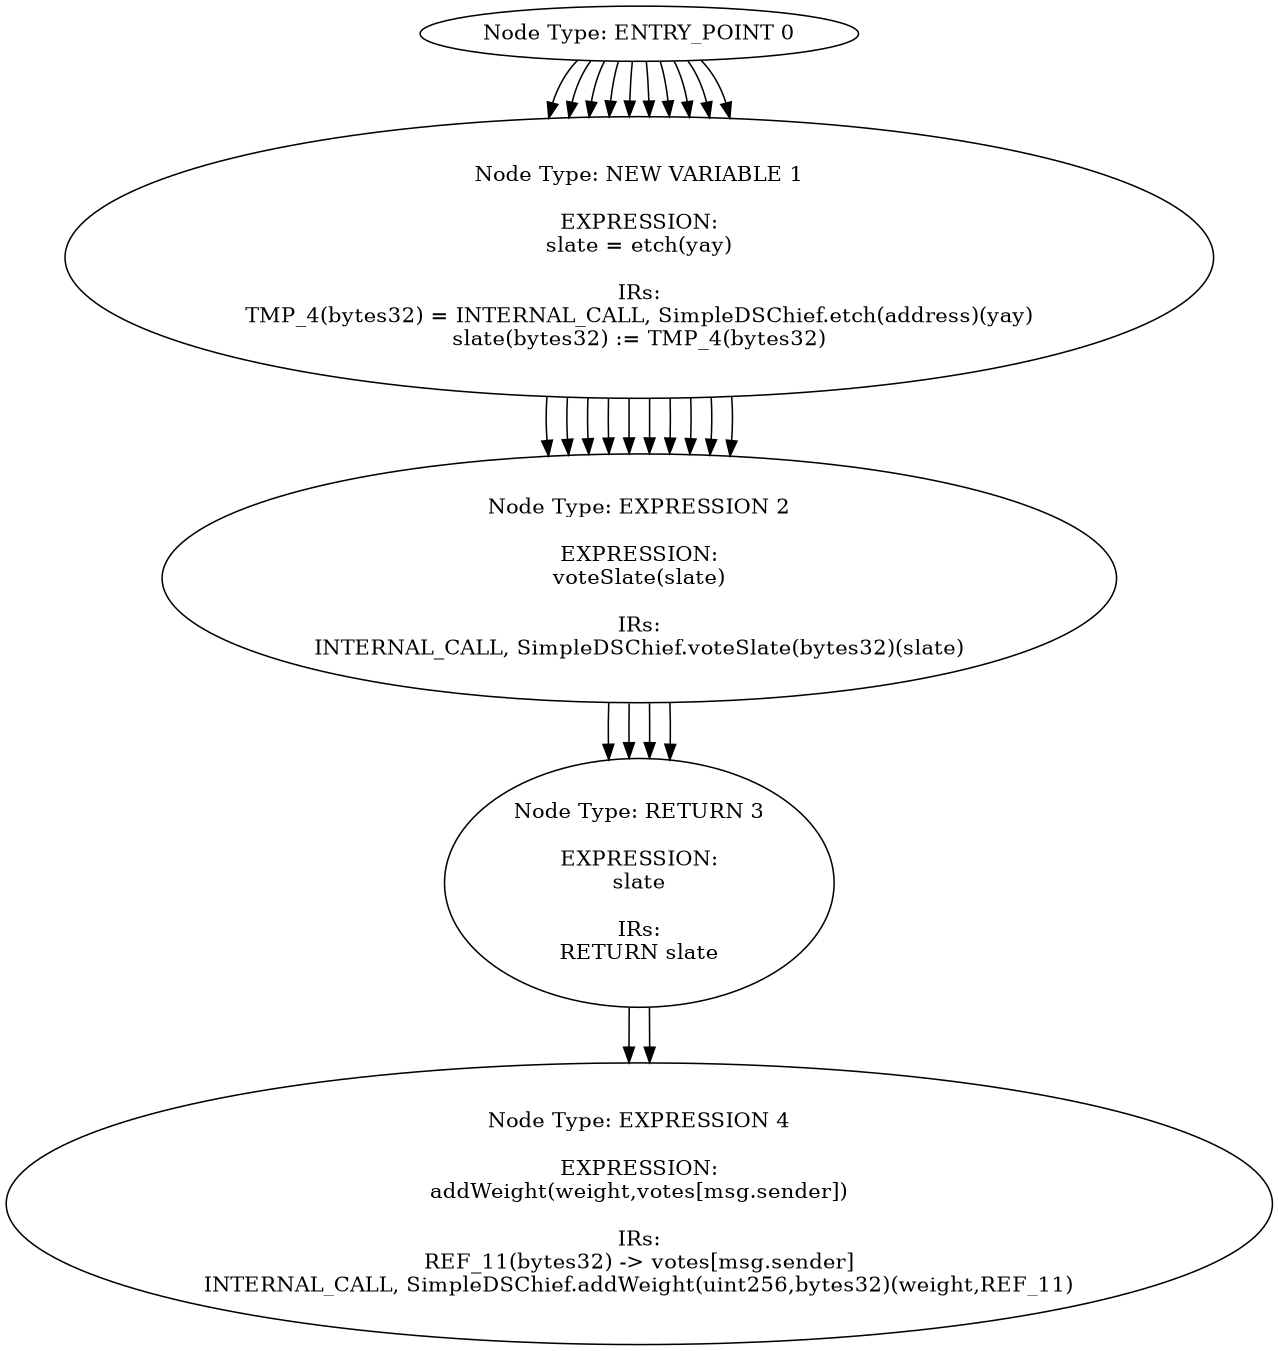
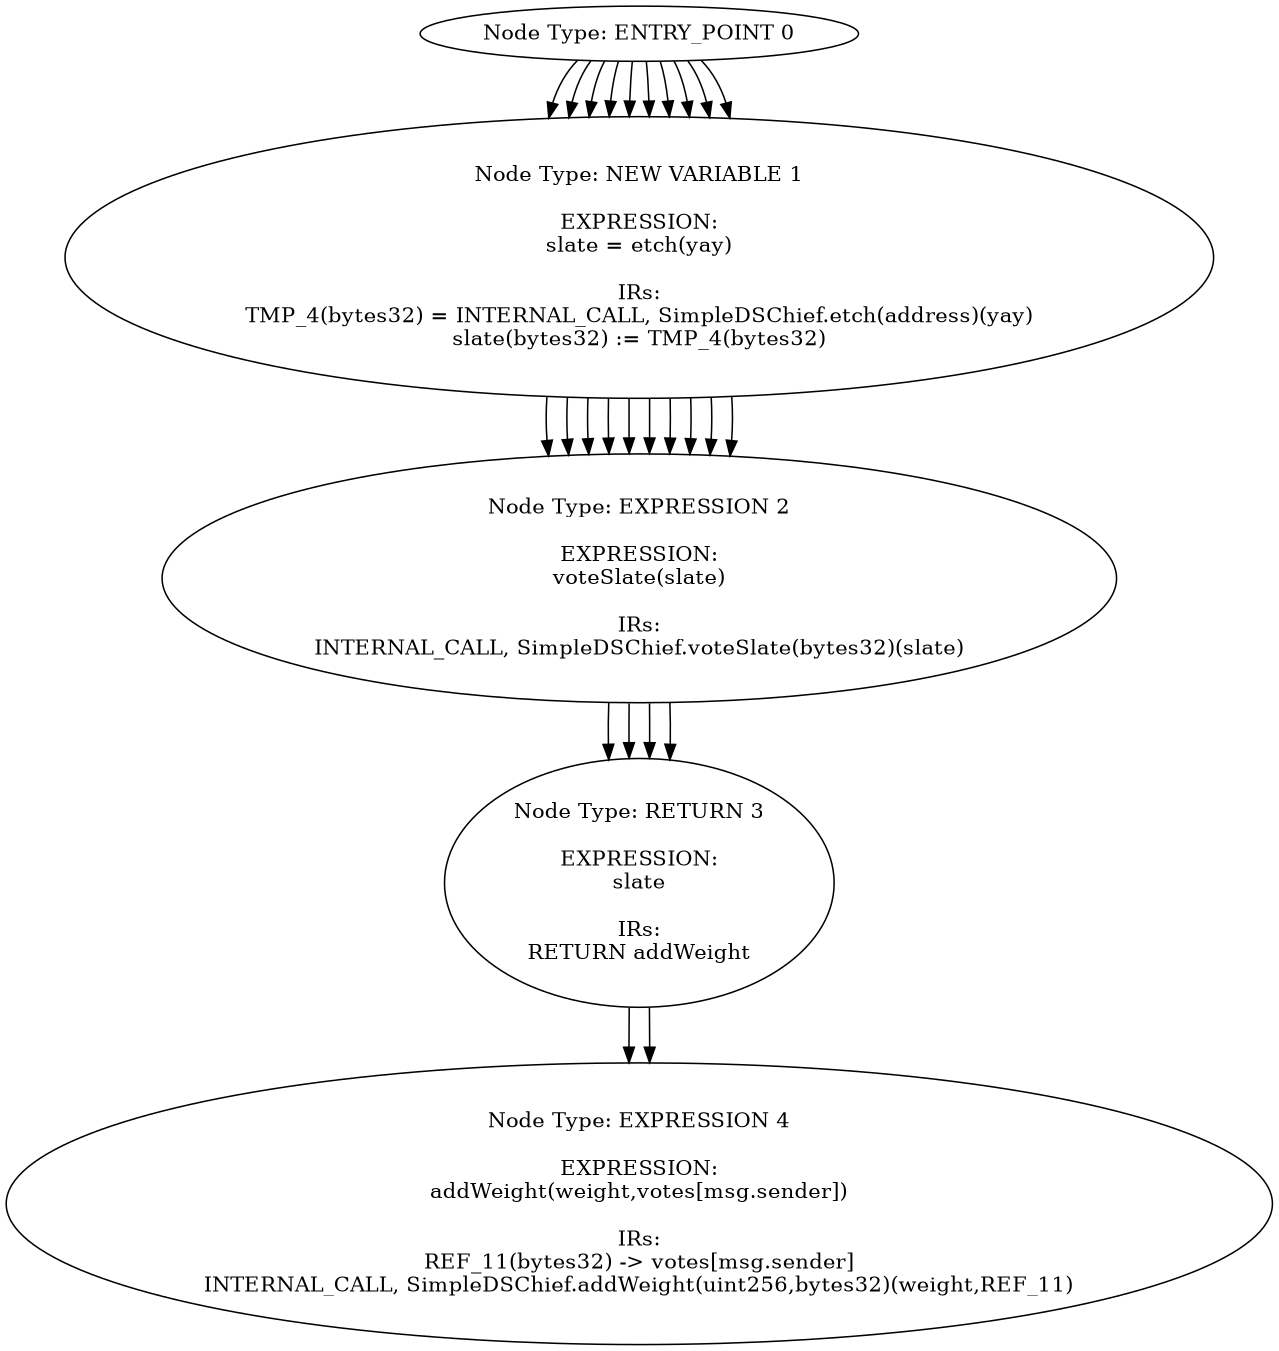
node "Node Type: RETURN 3 EXPRESSION: slate IRs: RETURN slate": label "Node Type: RETURN 3 EXPRESSION: slate IRs: RETURN slate" -> "Node Type: RETURN 3 EXPRESSION: slate IRs: RETURN addWeight"
